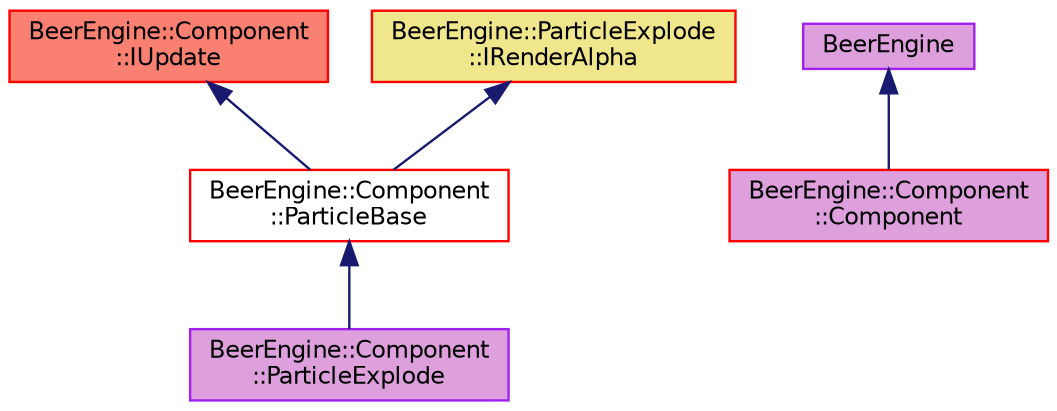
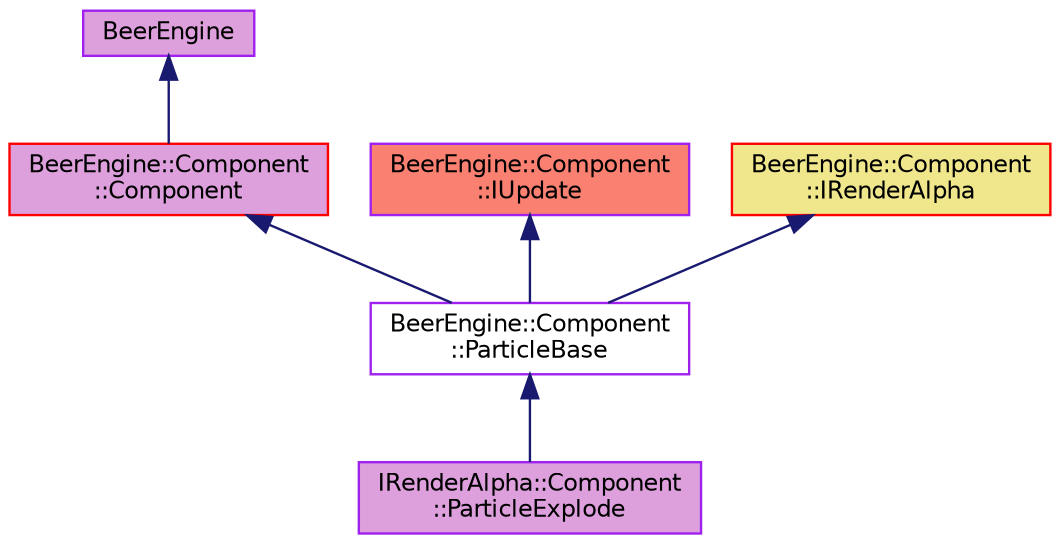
node "BeerEngine::Component ::IUpdate": color red -> purple
node "BeerEngine::ParticleExplode ::IRenderAlpha": label "BeerEngine::ParticleExplode ::IRenderAlpha" -> "BeerEngine::Component ::IRenderAlpha"
node "BeerEngine::Component ::ParticleBase": color red -> purple
edge "BeerEngine::Component ::ParticleBase" -> "BeerEngine::Component ::Component": added
node "BeerEngine::Component ::ParticleExplode": label "BeerEngine::Component ::ParticleExplode" -> "IRenderAlpha::Component ::ParticleExplode"
